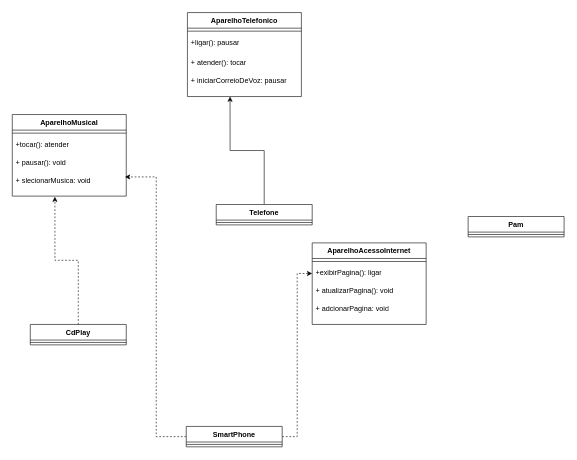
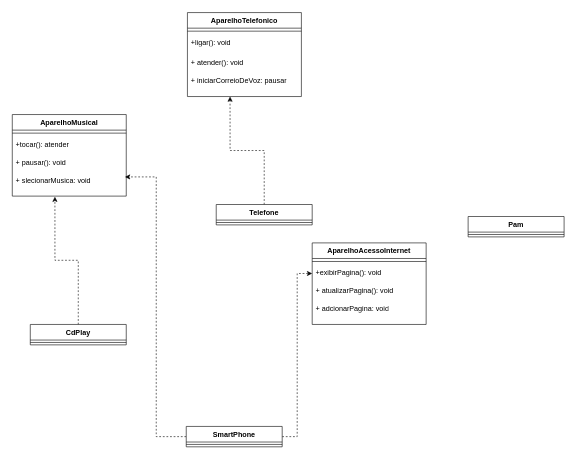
node "+ligar(): pausar": label "+ligar(): pausar" -> "+ligar(): void"
node "+ atender(): tocar": label "+ atender(): tocar" -> "+ atender(): void"
edge "Telefone" -> "+ iniciarCorreioDeVoz: pausar": style solid -> dashed
node "+exibirPagina(): ligar": label "+exibirPagina(): ligar" -> "+exibirPagina(): void"
